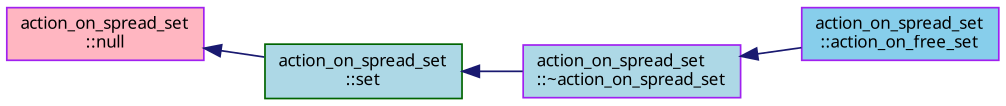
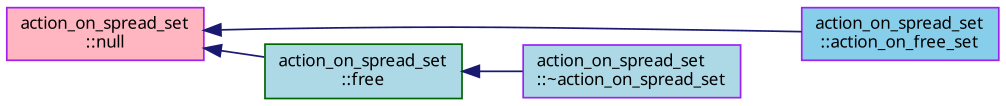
edge "action_on_spread_set ::action_on_free_set" -> "action_on_spread_set ::~action_on_spread_set": now "action_on_spread_set ::action_on_free_set" -> "action_on_spread_set ::null"
node "action_on_spread_set ::set": label "action_on_spread_set ::set" -> "action_on_spread_set ::free"
